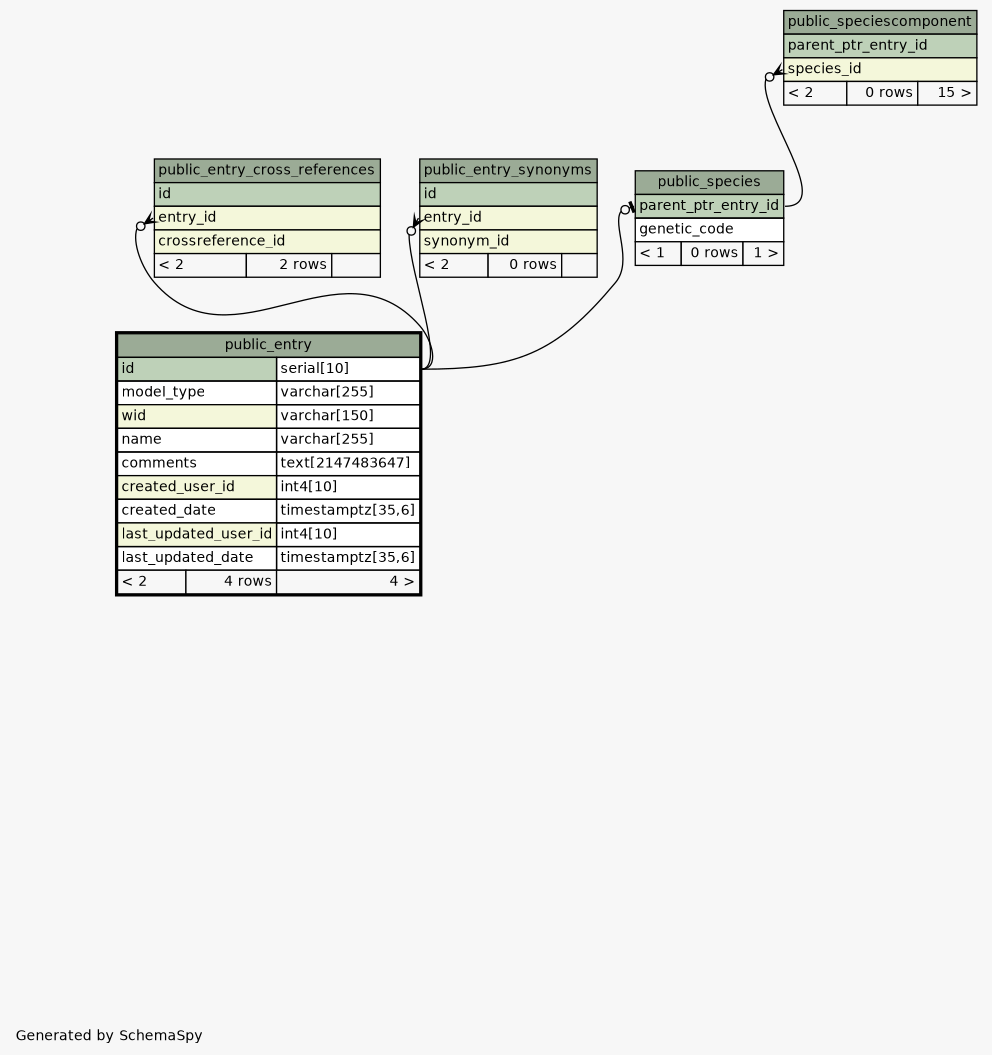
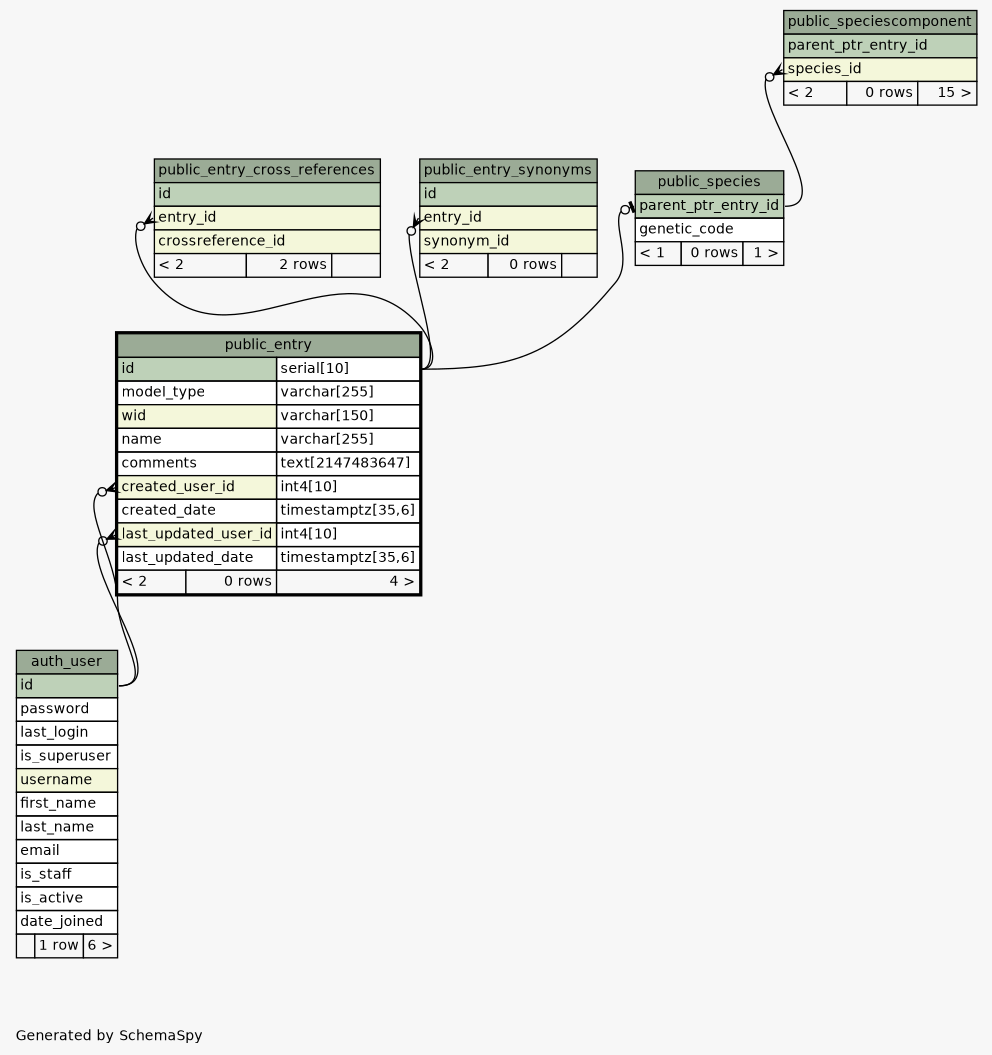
node "public_entry": text "4 rows" -> "0 rows"
node "auth_user": added
